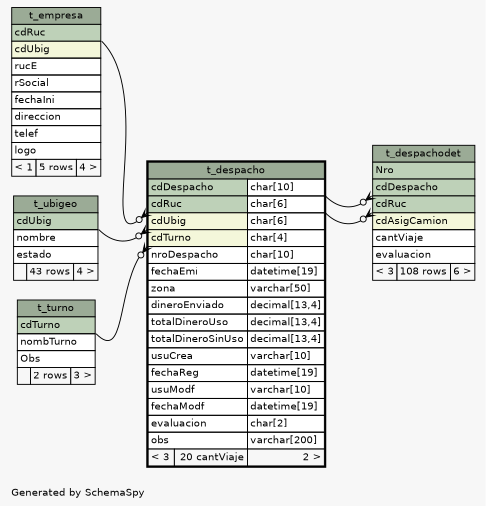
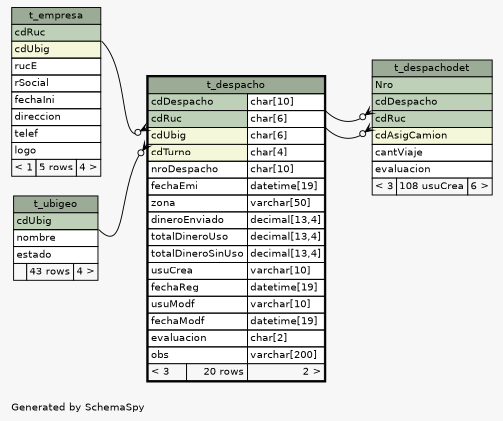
node "t_despachodet": text "108 rows" -> "108 usuCrea"
node "t_turno": removed
node "t_despacho": text "20 cantViaje" -> "20 rows"
